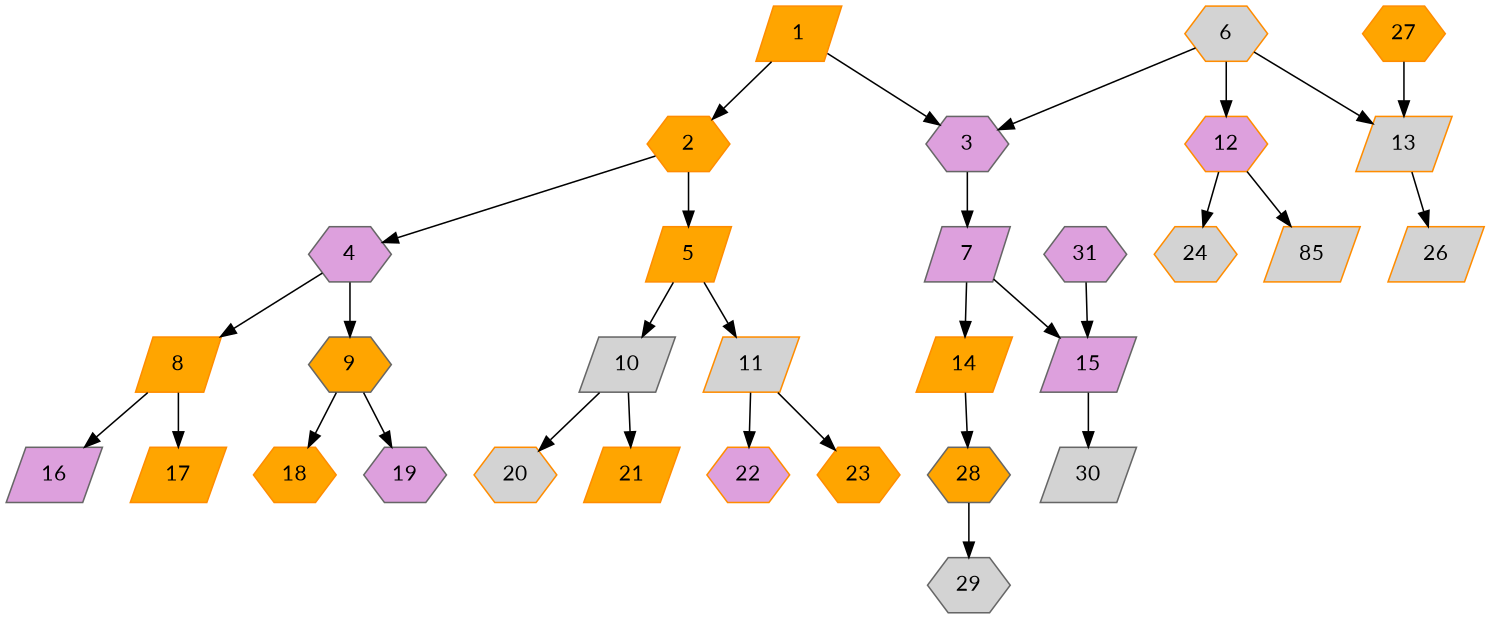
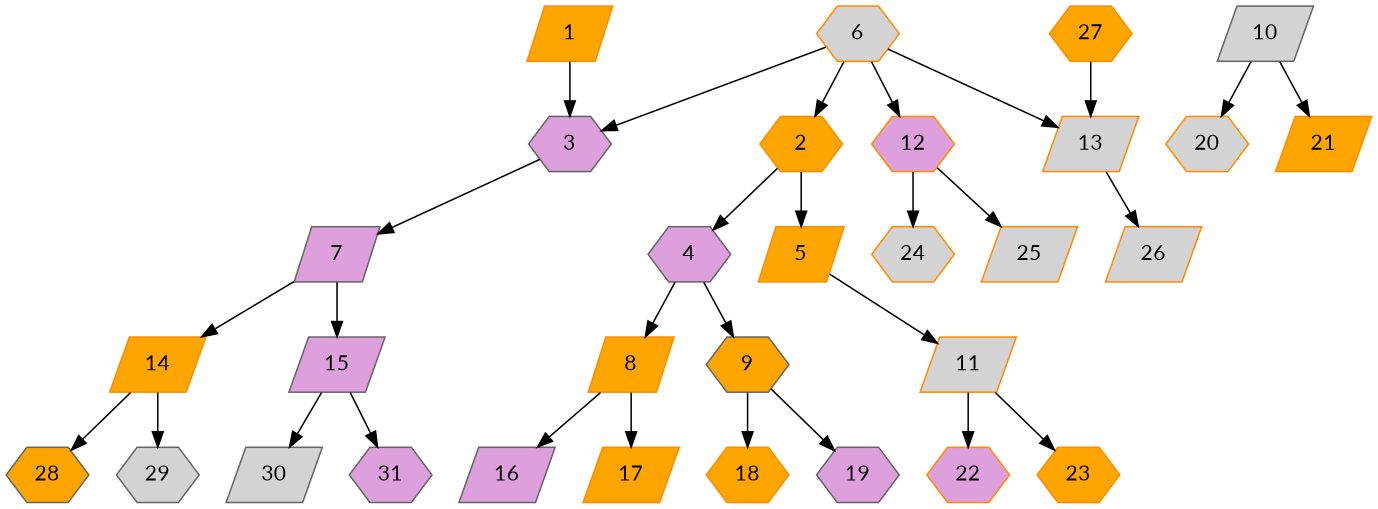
edge "1" -> "2": now "6" -> "2"
node "85": label "85" -> "25"
edge "31" -> "15": reversed
edge "5" -> "10": removed
edge "28" -> "29": now "14" -> "29"
